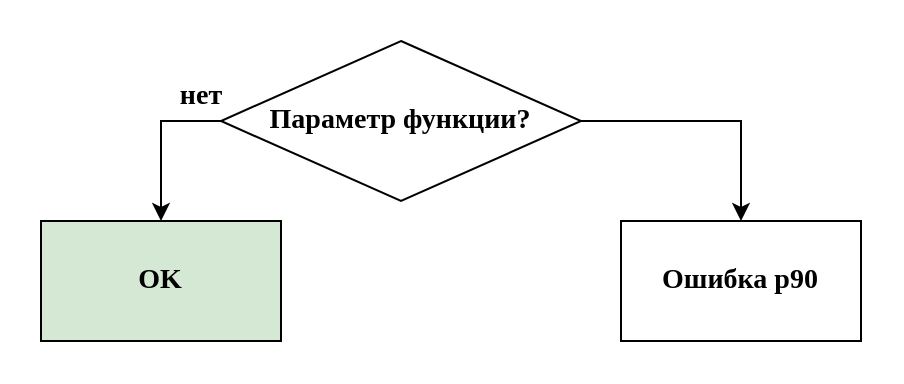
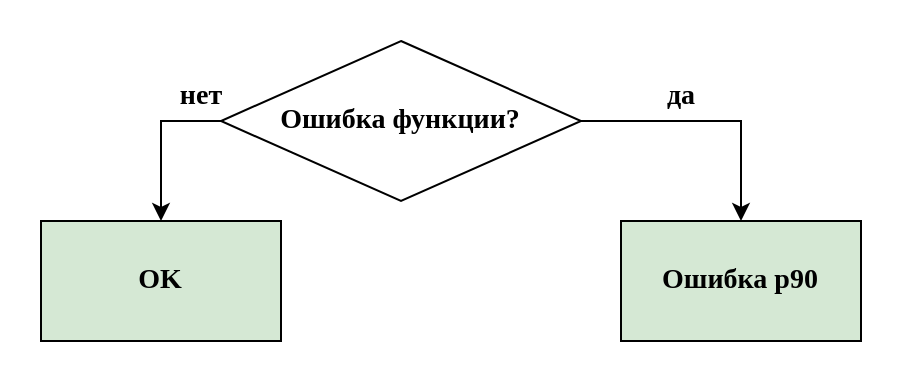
node "да": added
node "Параметр функции?": label "Параметр функции?" -> "Ошибка функции?"
node "Ошибка p90": fillcolor #ffffff -> #d5e8d4
